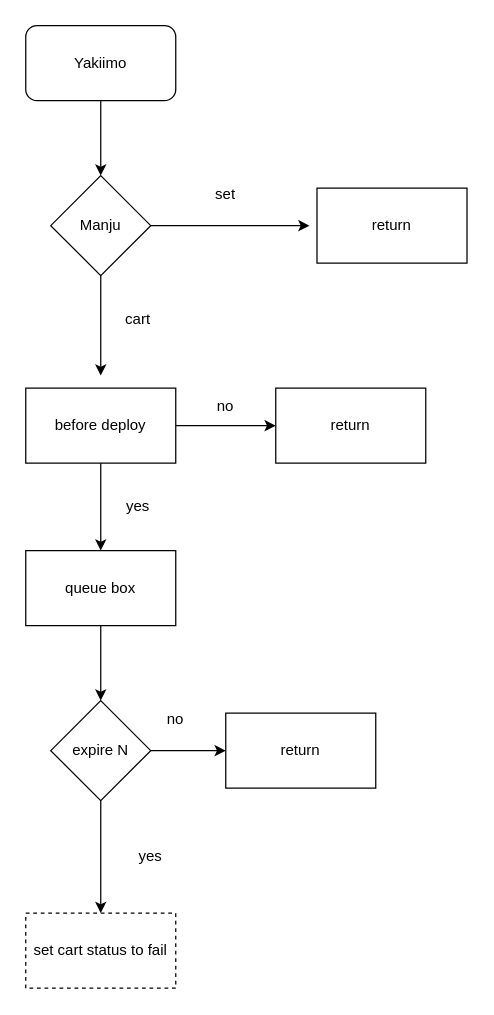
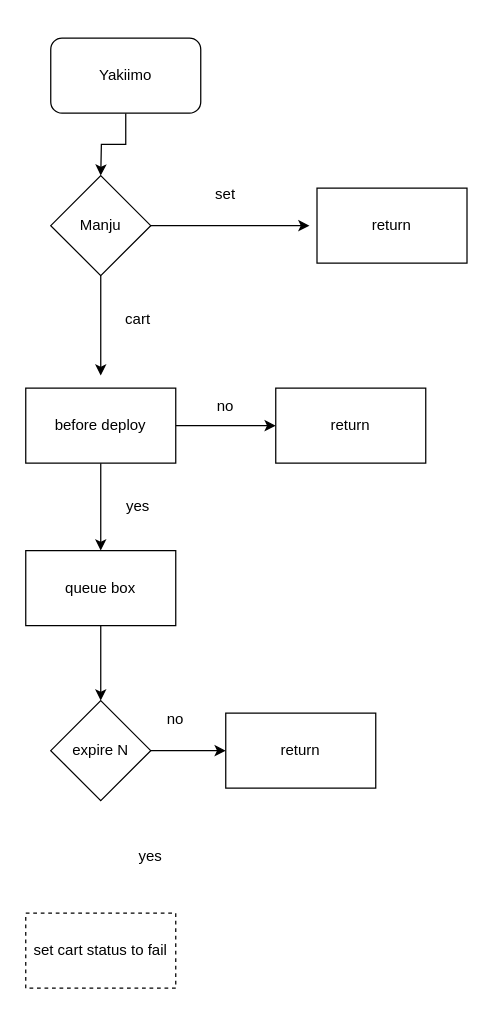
node "Yakiimo": moved (101, 63) -> (126, 76)
edge "expire N" -> "set cart status to fail": removed
